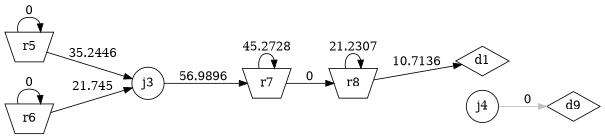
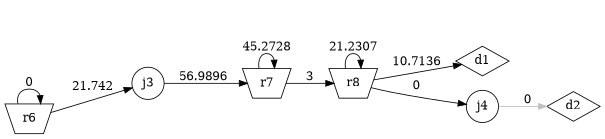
node "r5": removed
edge "r7" -> "r8": label "0" -> "3"
edge "r6" -> "j3": label "21.745" -> "21.742"
edge "r8" -> "j4": added, label "0"
node "d9": label "d9" -> "d2"
